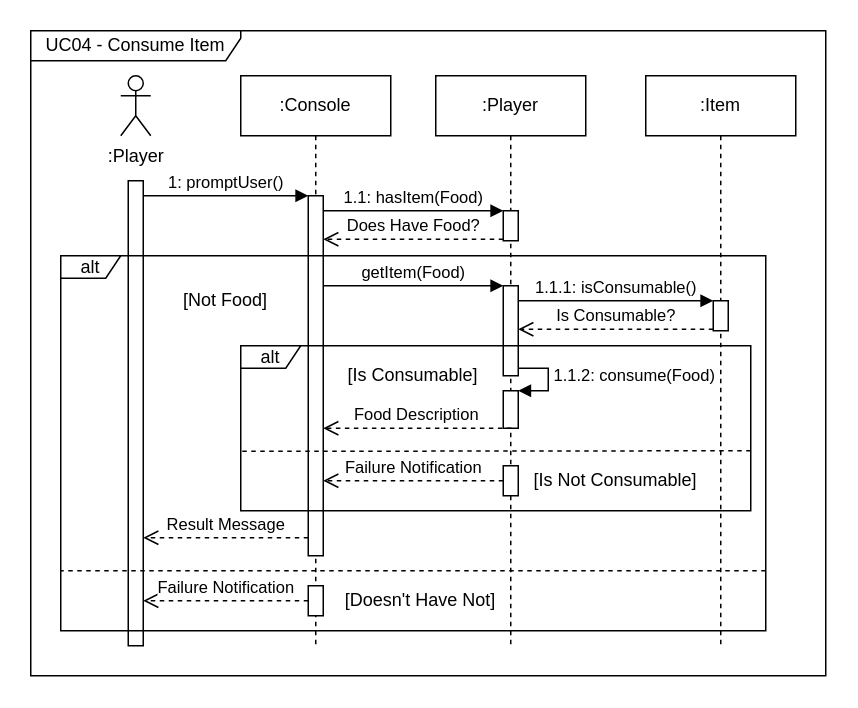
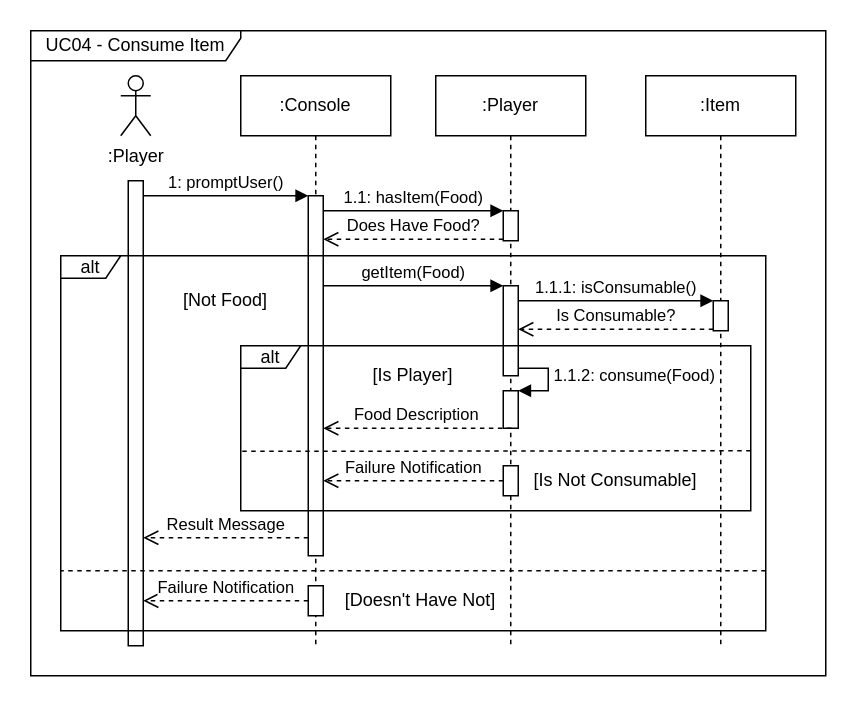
node "[Is Consumable]": label "[Is Consumable]" -> "[Is Player]"
